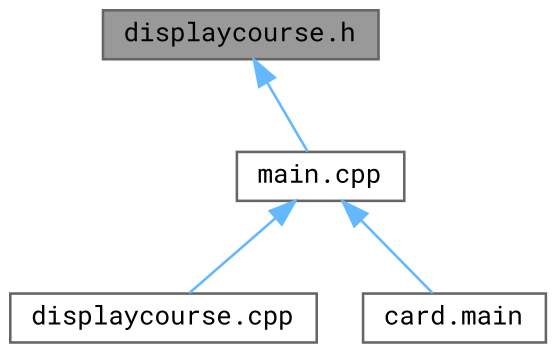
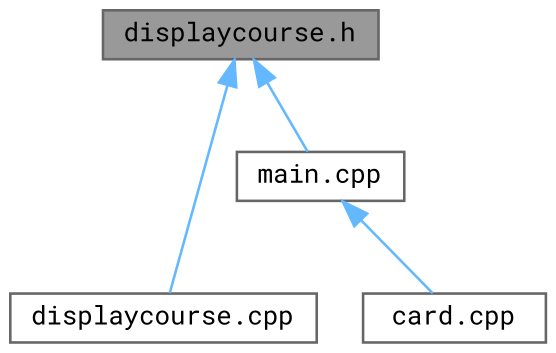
edge "displaycourse.cpp" -> "main.cpp": now "displaycourse.cpp" -> "displaycourse.h"
node "card.main": label "card.main" -> "card.cpp"
